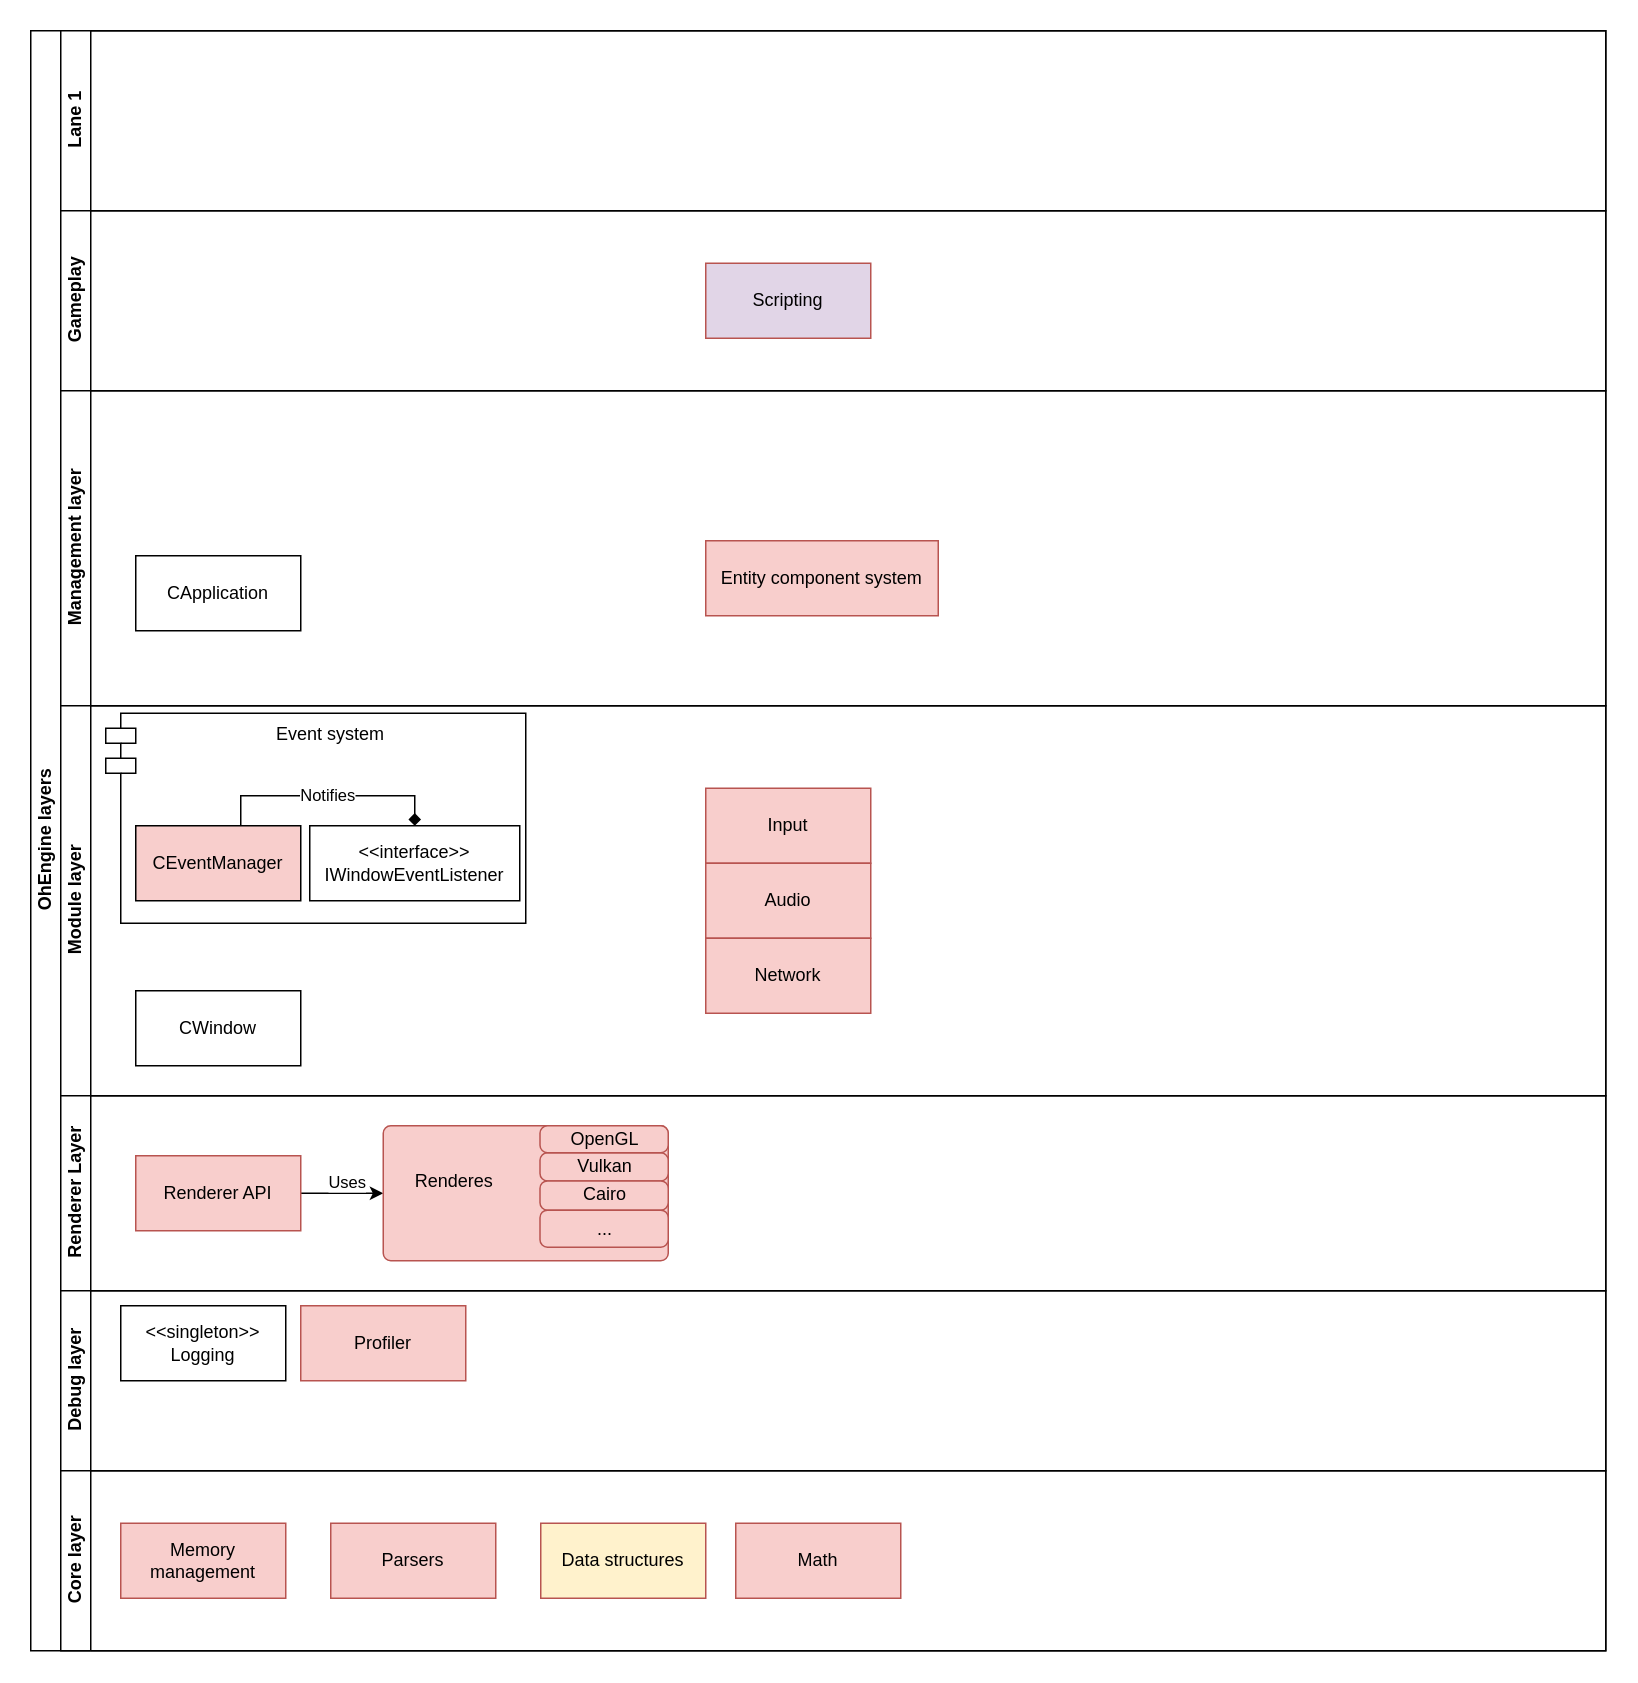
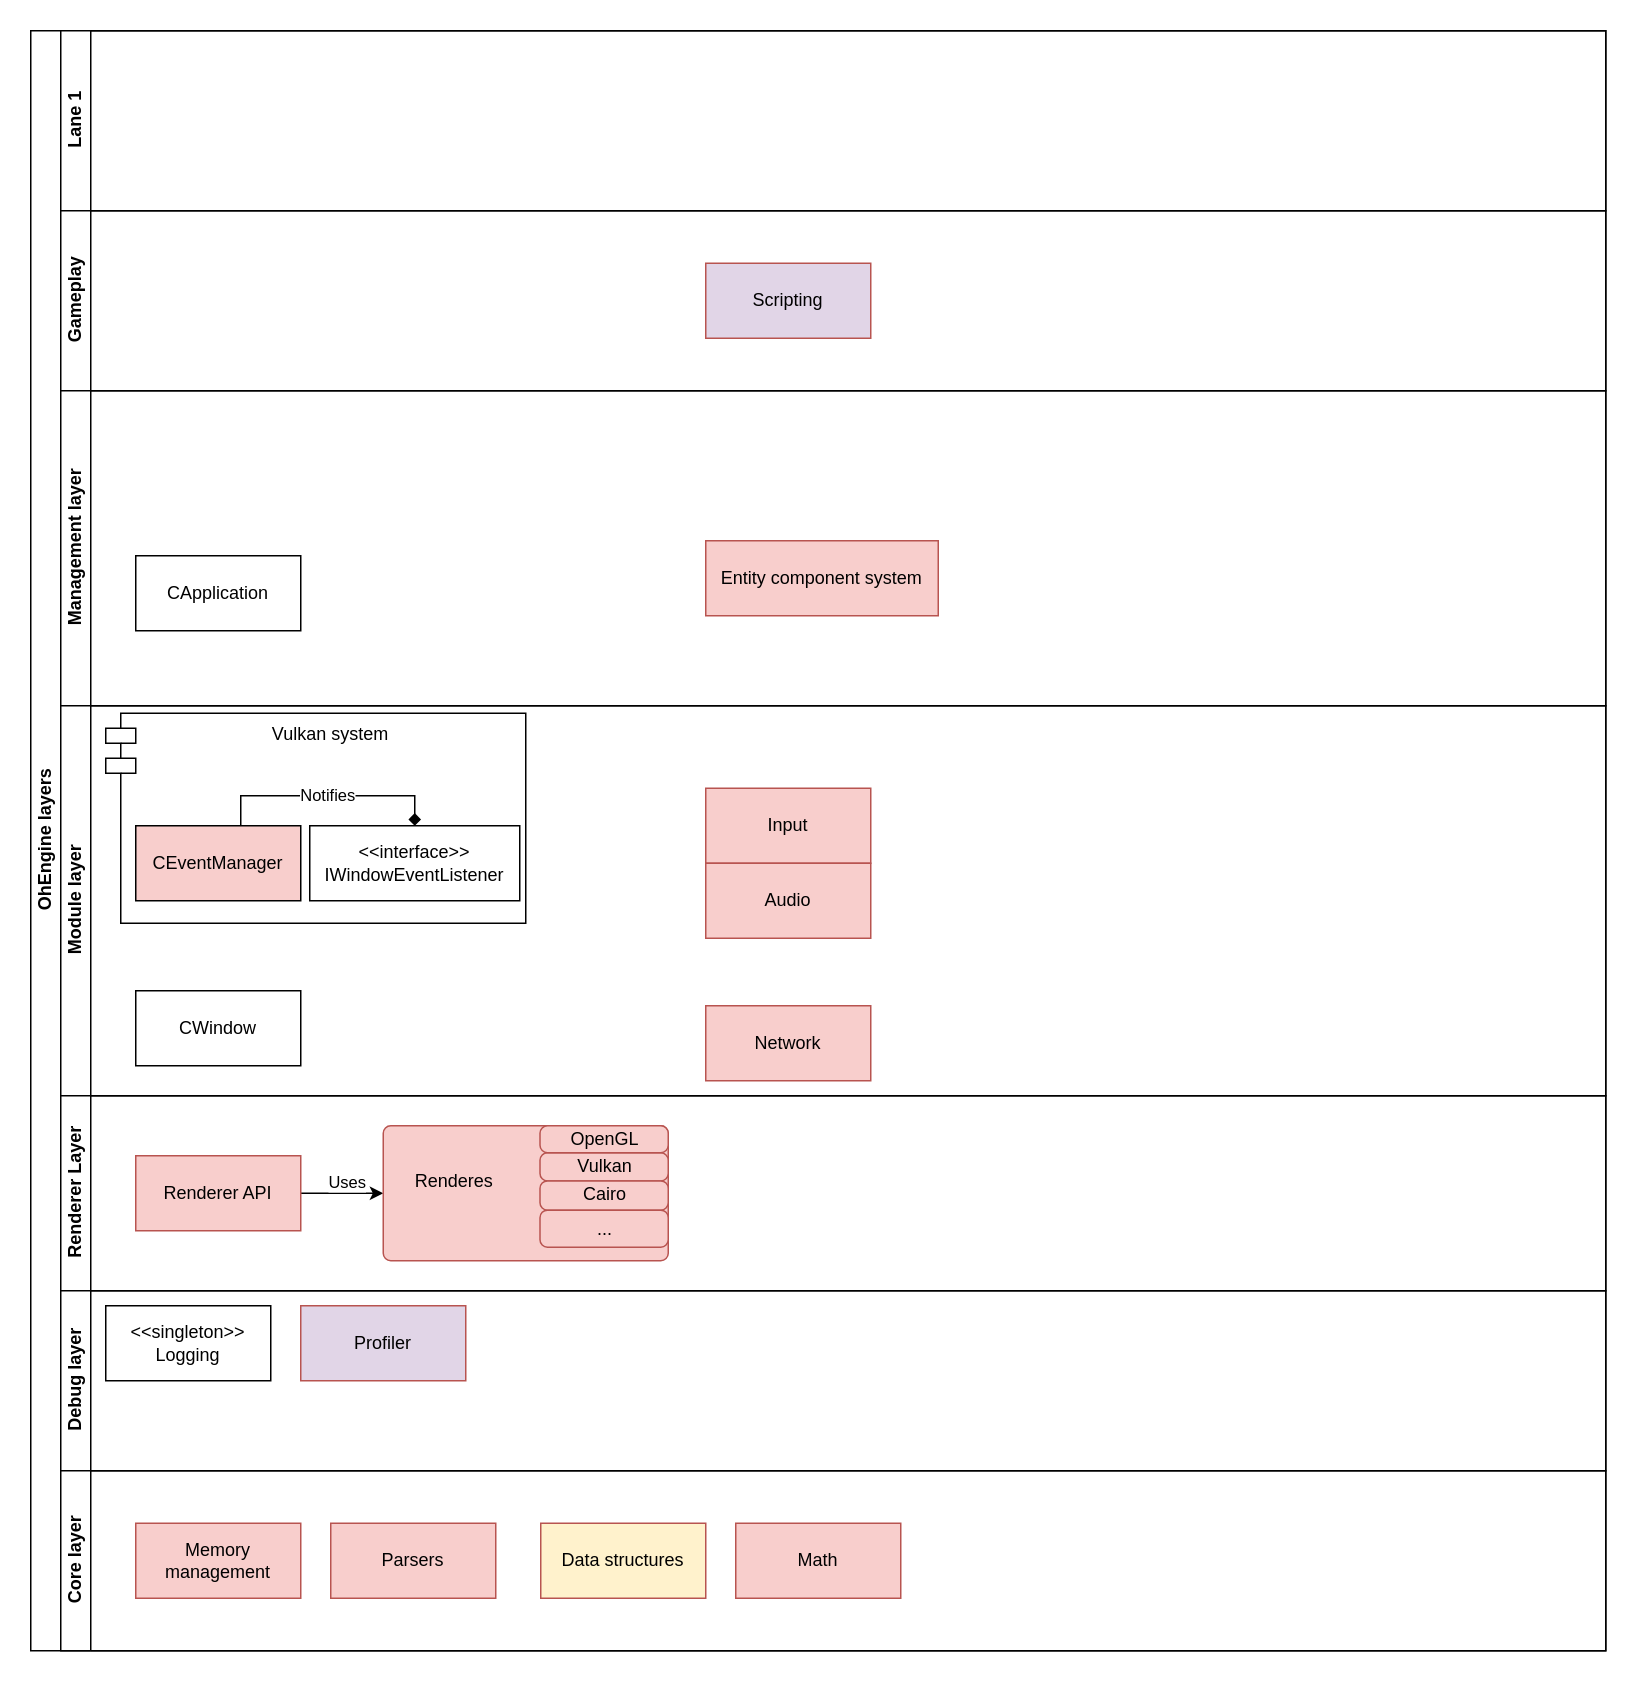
node "Event system": label "Event system" -> "Vulkan system"
node "Network": moved (788, 976) -> (788, 1043)
node "<<singleton>> Logging": moved (203, 1343) -> (188, 1343)
node "Profiler": fillcolor #f8cecc -> #e1d5e7
node "Memory management": moved (203, 1561) -> (218, 1561)
